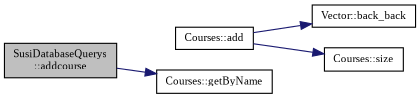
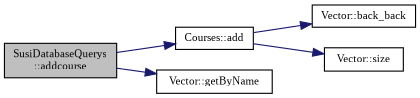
edge "SusiDatabaseQuerys ::addcourse" -> "Courses::add": added
node "Courses::size": label "Courses::size" -> "Vector::size"
node "Courses::getByName": label "Courses::getByName" -> "Vector::getByName"
